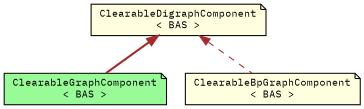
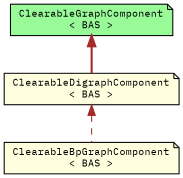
edge "ClearableGraphComponent < BAS >" -> "ClearableDigraphComponent < BAS >": reversed
